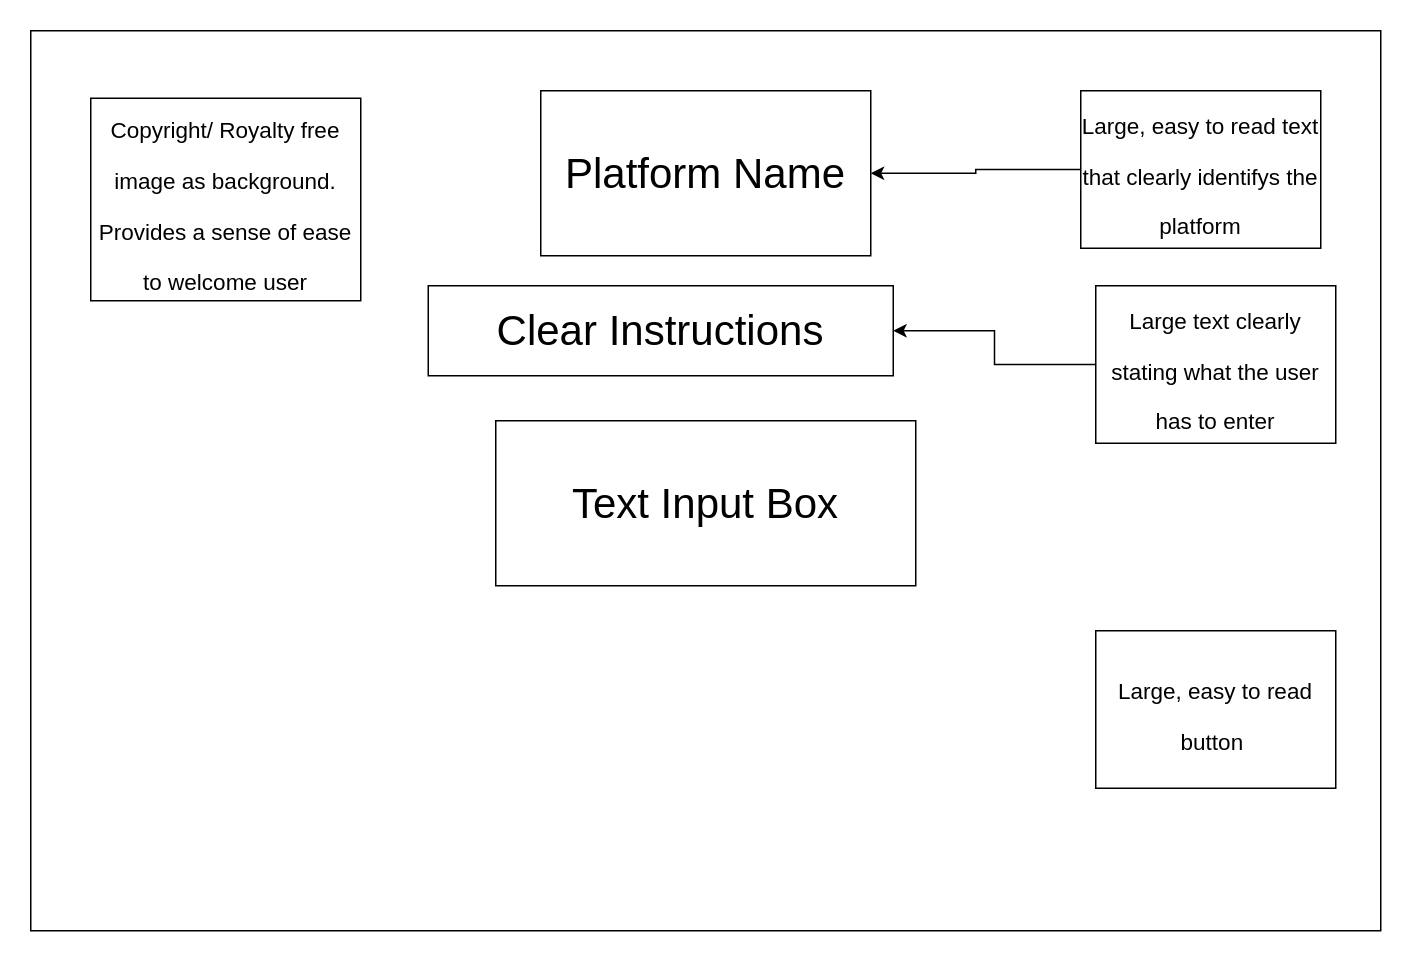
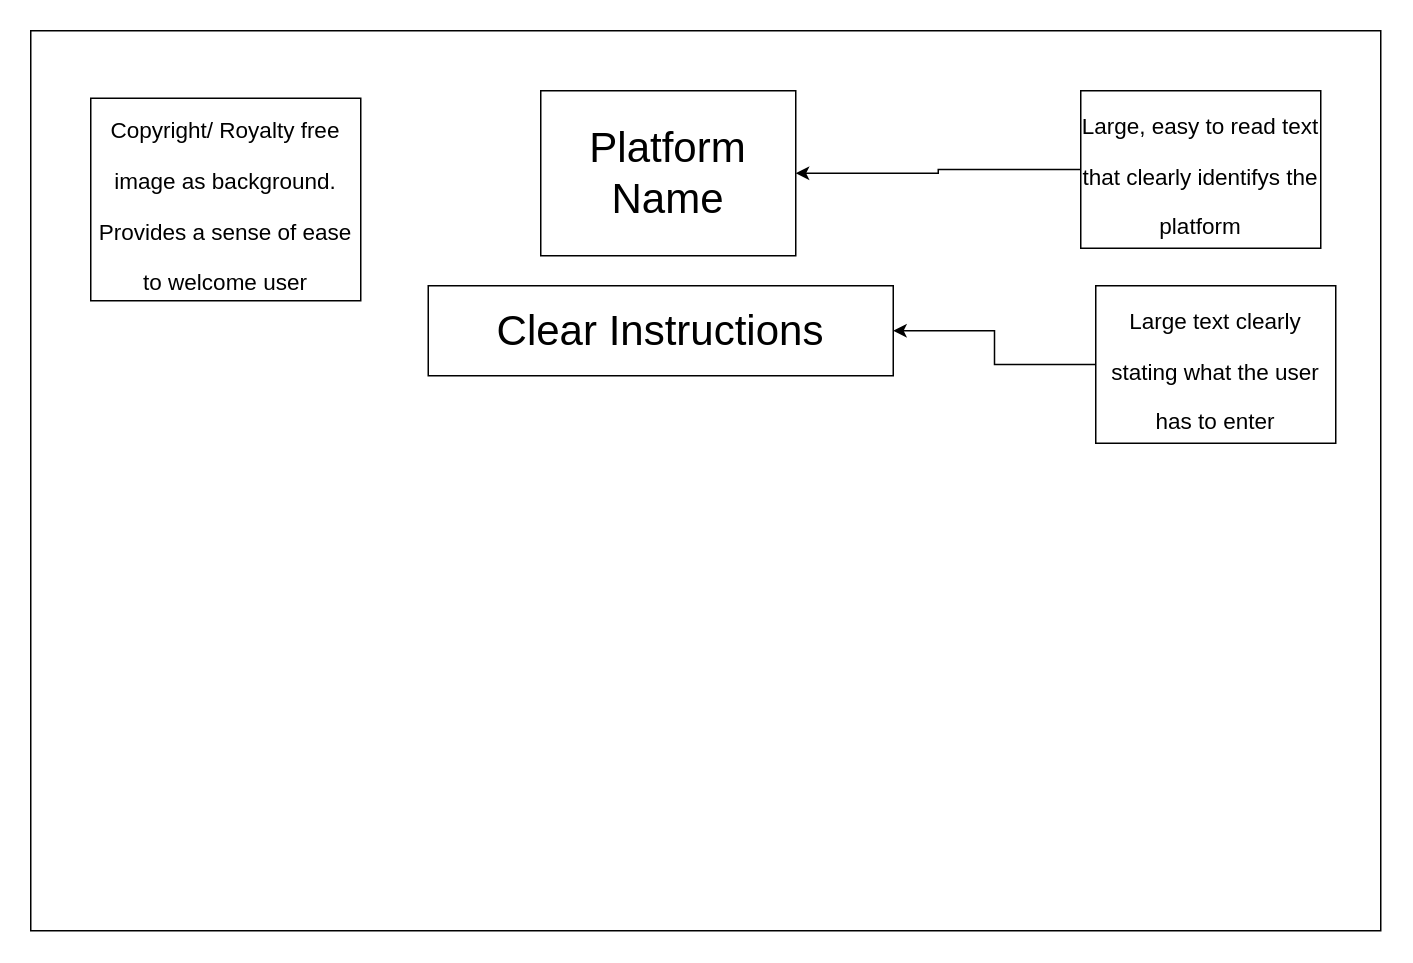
node "Platform Name": size 330x165 -> 255x165
node "Text Input Box": removed
node "Large, easy to read button": removed
